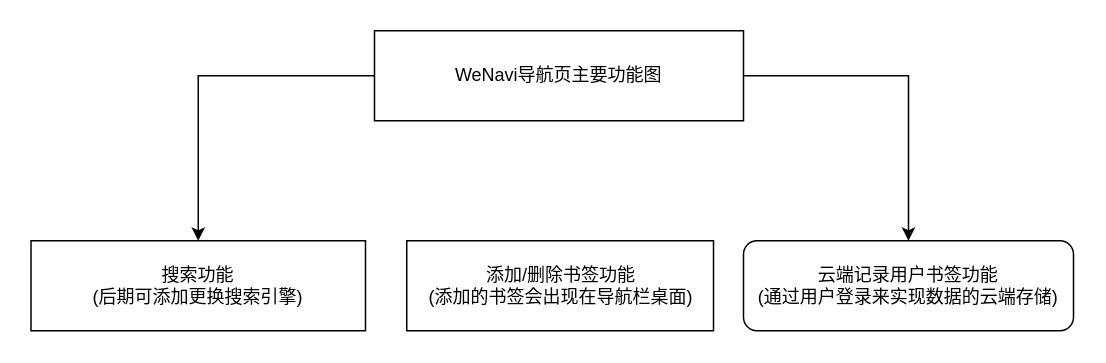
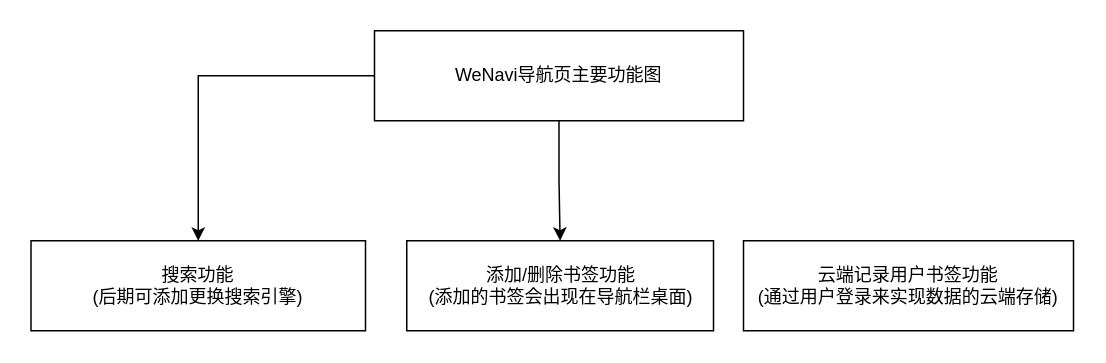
edge "WeNavi导航页主要功能图" -> "云端记录用户书签功能 (通过用户登录来实现数据的云端存储)": removed
edge "WeNavi导航页主要功能图" -> "添加/删除书签功能 (添加的书签会出现在导航栏桌面)": added
node "云端记录用户书签功能 (通过用户登录来实现数据的云端存储)": shape rounded rectangle -> rectangle
